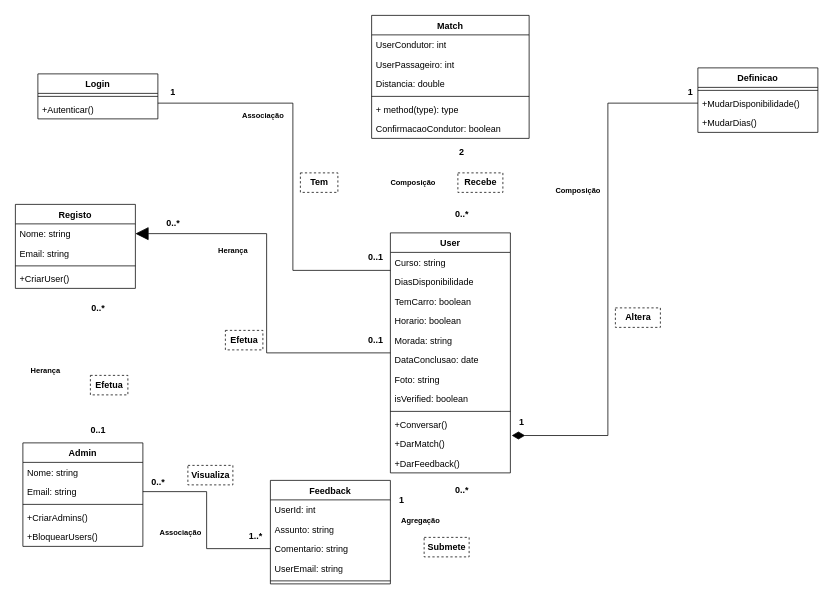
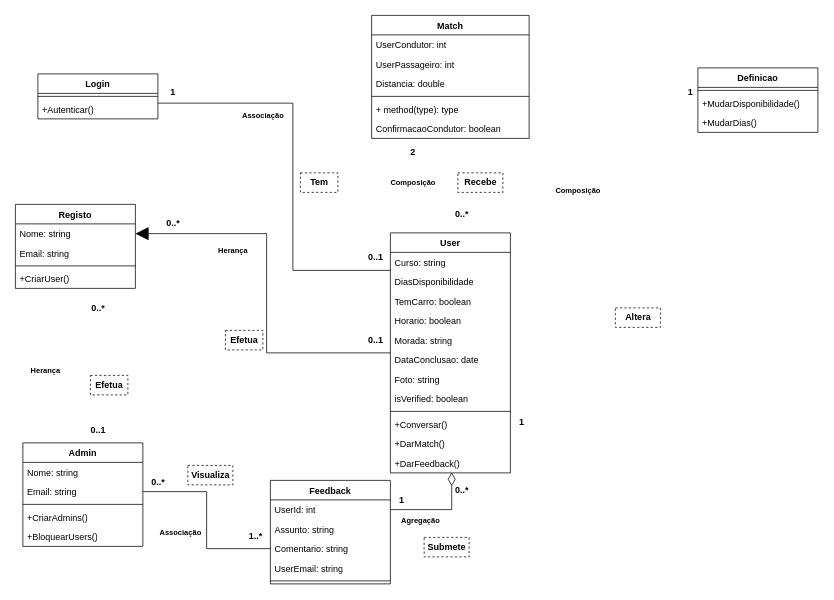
node "2": moved (462, 153) -> (413, 153)
edge "+MudarDisponibilidade()" -> "+DarMatch()": removed
edge "UserId: int" -> "+DarFeedback()": added
